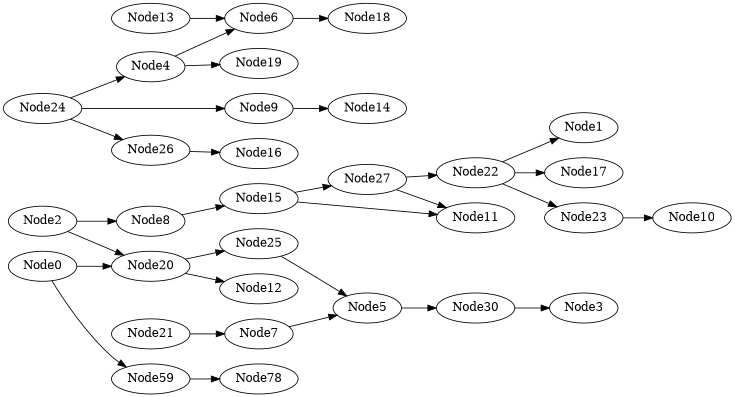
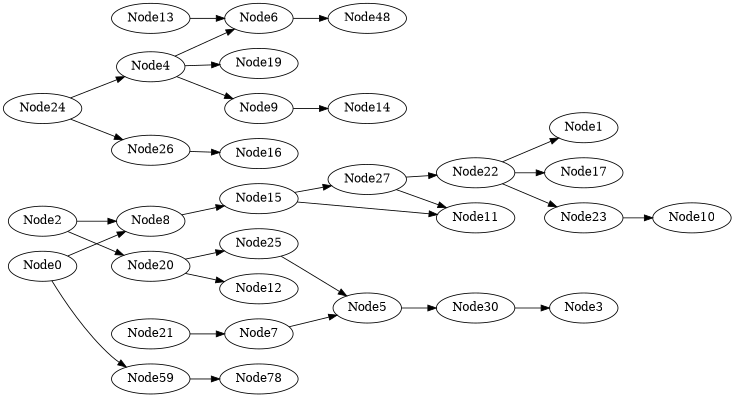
node "Node18": label "Node18" -> "Node48"
edge "Node24" -> "Node9": now "Node4" -> "Node9"
edge "Node0" -> "Node20": now "Node0" -> "Node8"
